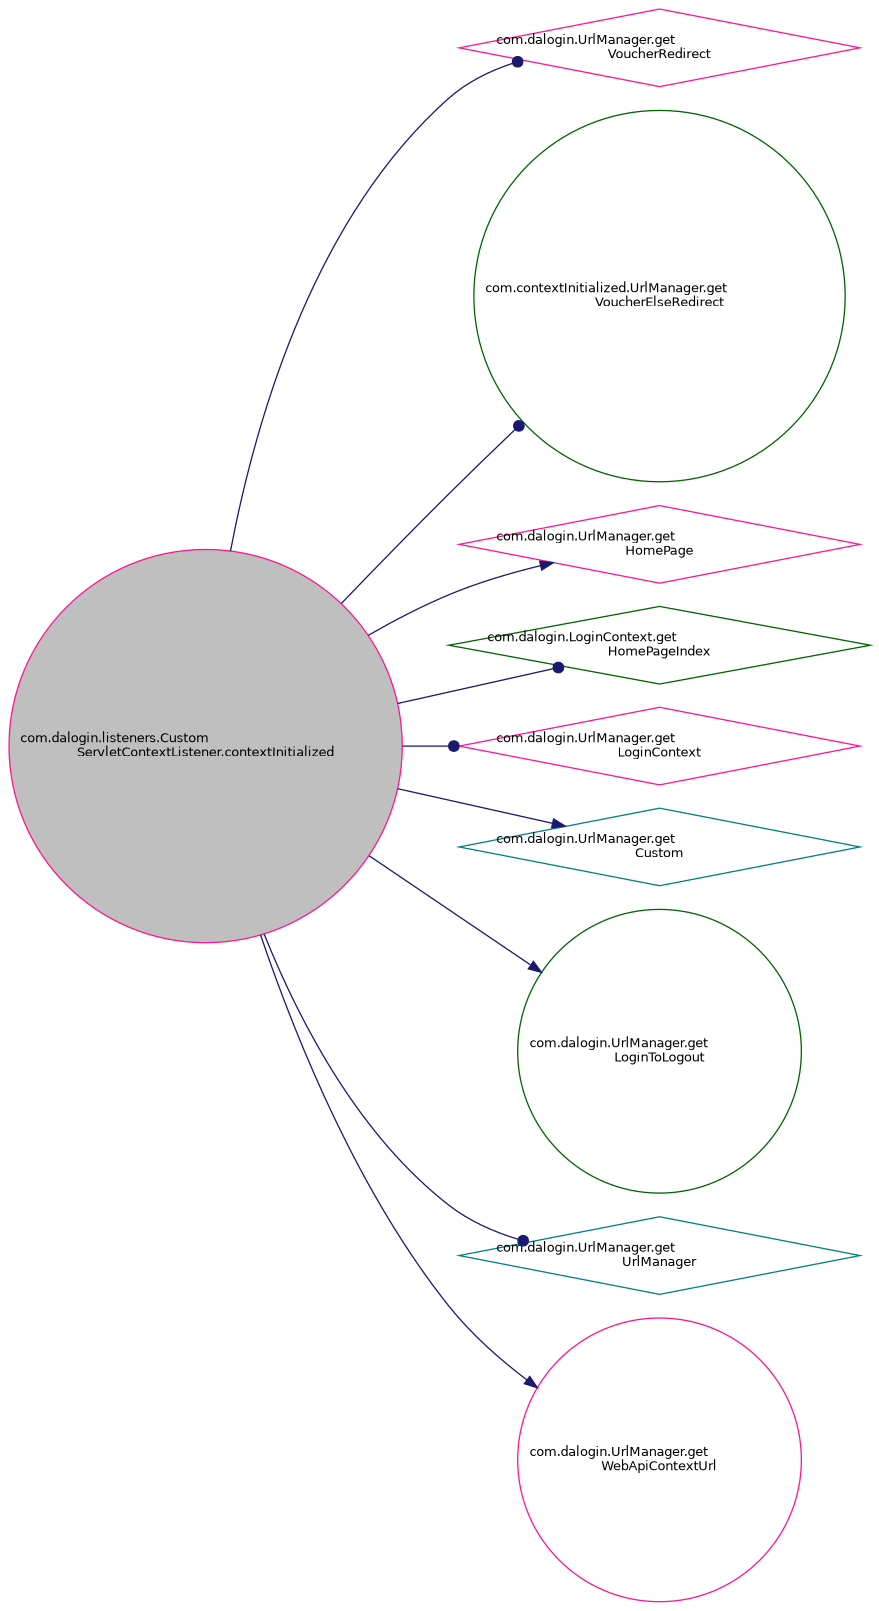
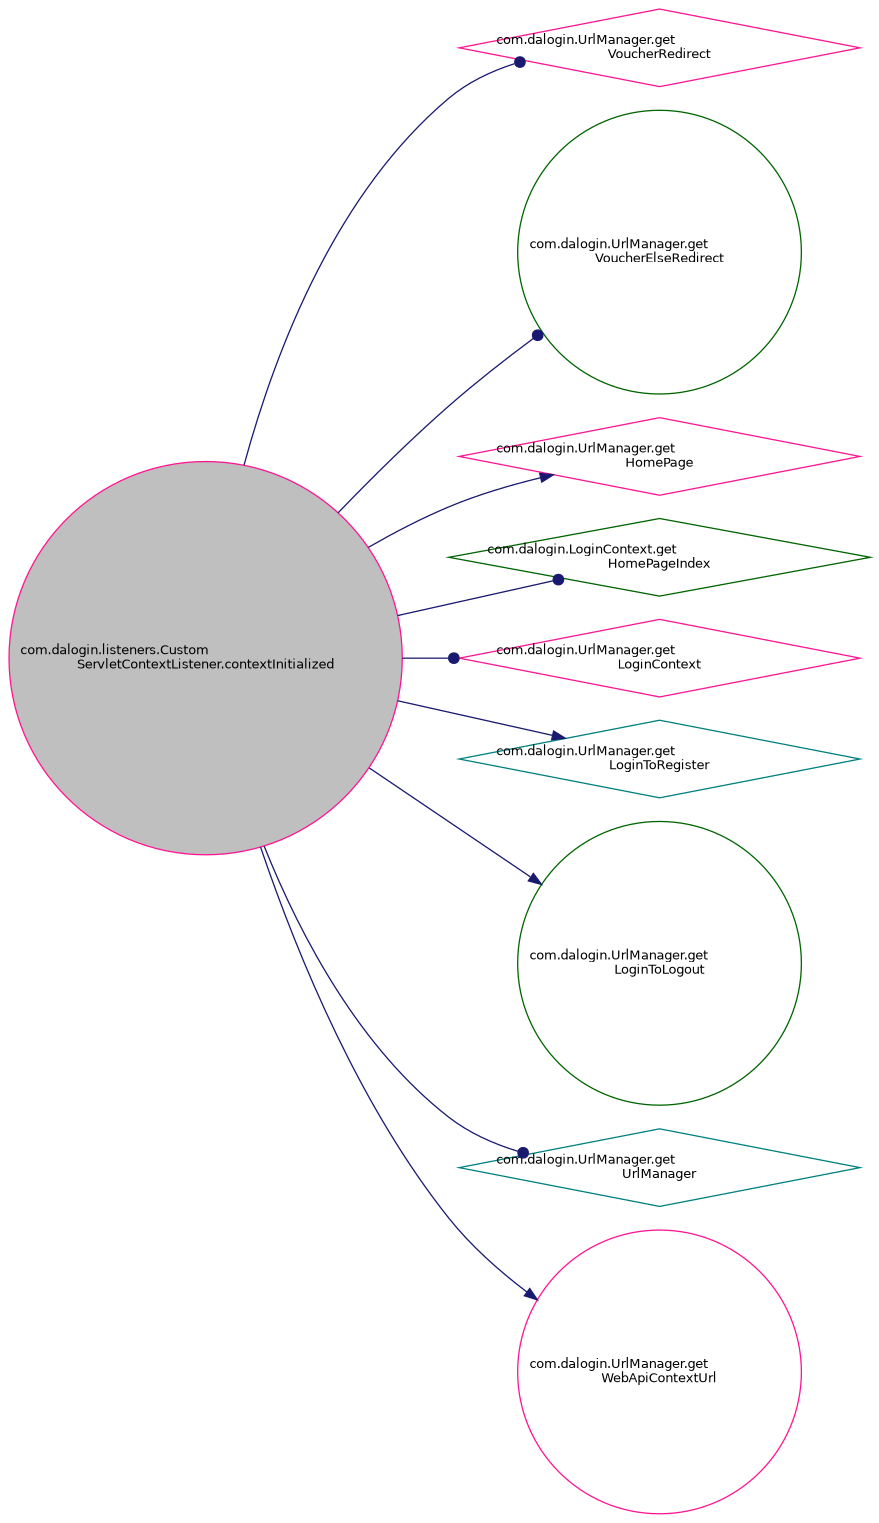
node "com.contextInitialized.UrlManager.get VoucherElseRedirect": label "com.contextInitialized.UrlManager.get VoucherElseRedirect" -> "com.dalogin.UrlManager.get VoucherElseRedirect"
node "com.dalogin.UrlManager.get Custom": label "com.dalogin.UrlManager.get Custom" -> "com.dalogin.UrlManager.get LoginToRegister"
